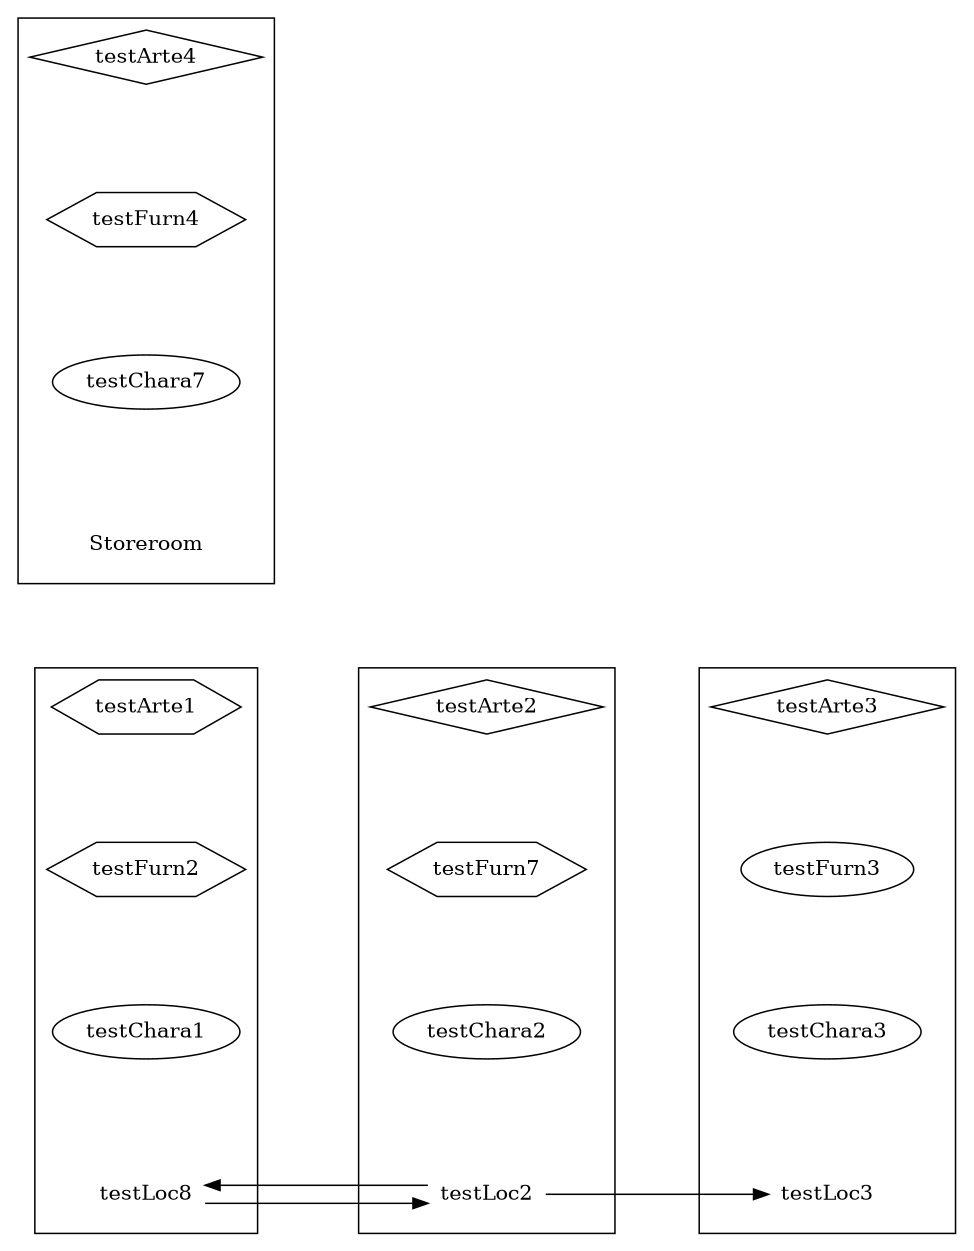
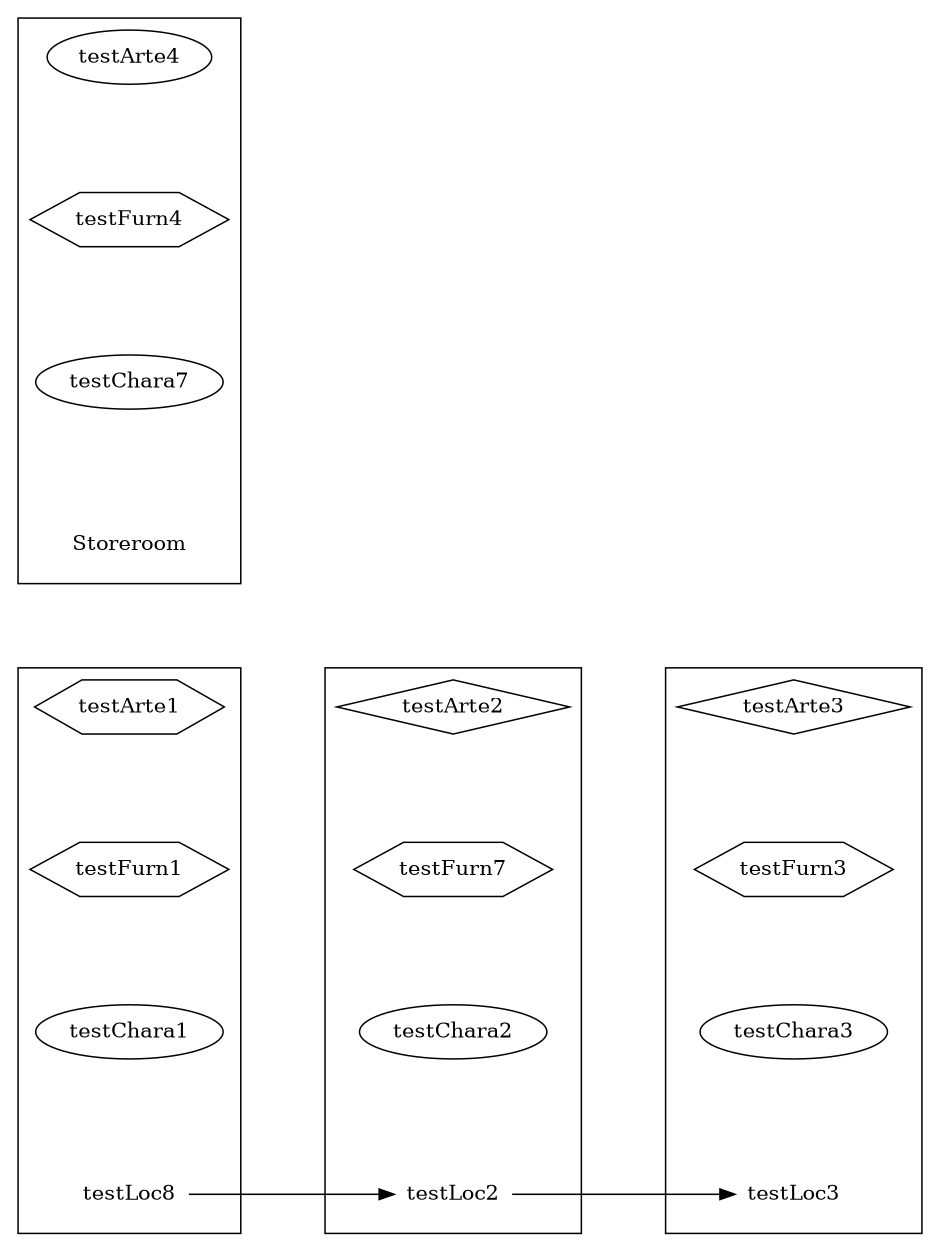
node "testArte4": shape diamond -> ellipse
node "testFurn2": label "testFurn2" -> "testFurn1"
node "testFurn3": shape ellipse -> hexagon
edge "testLoc2" -> "testLoc8": removed
